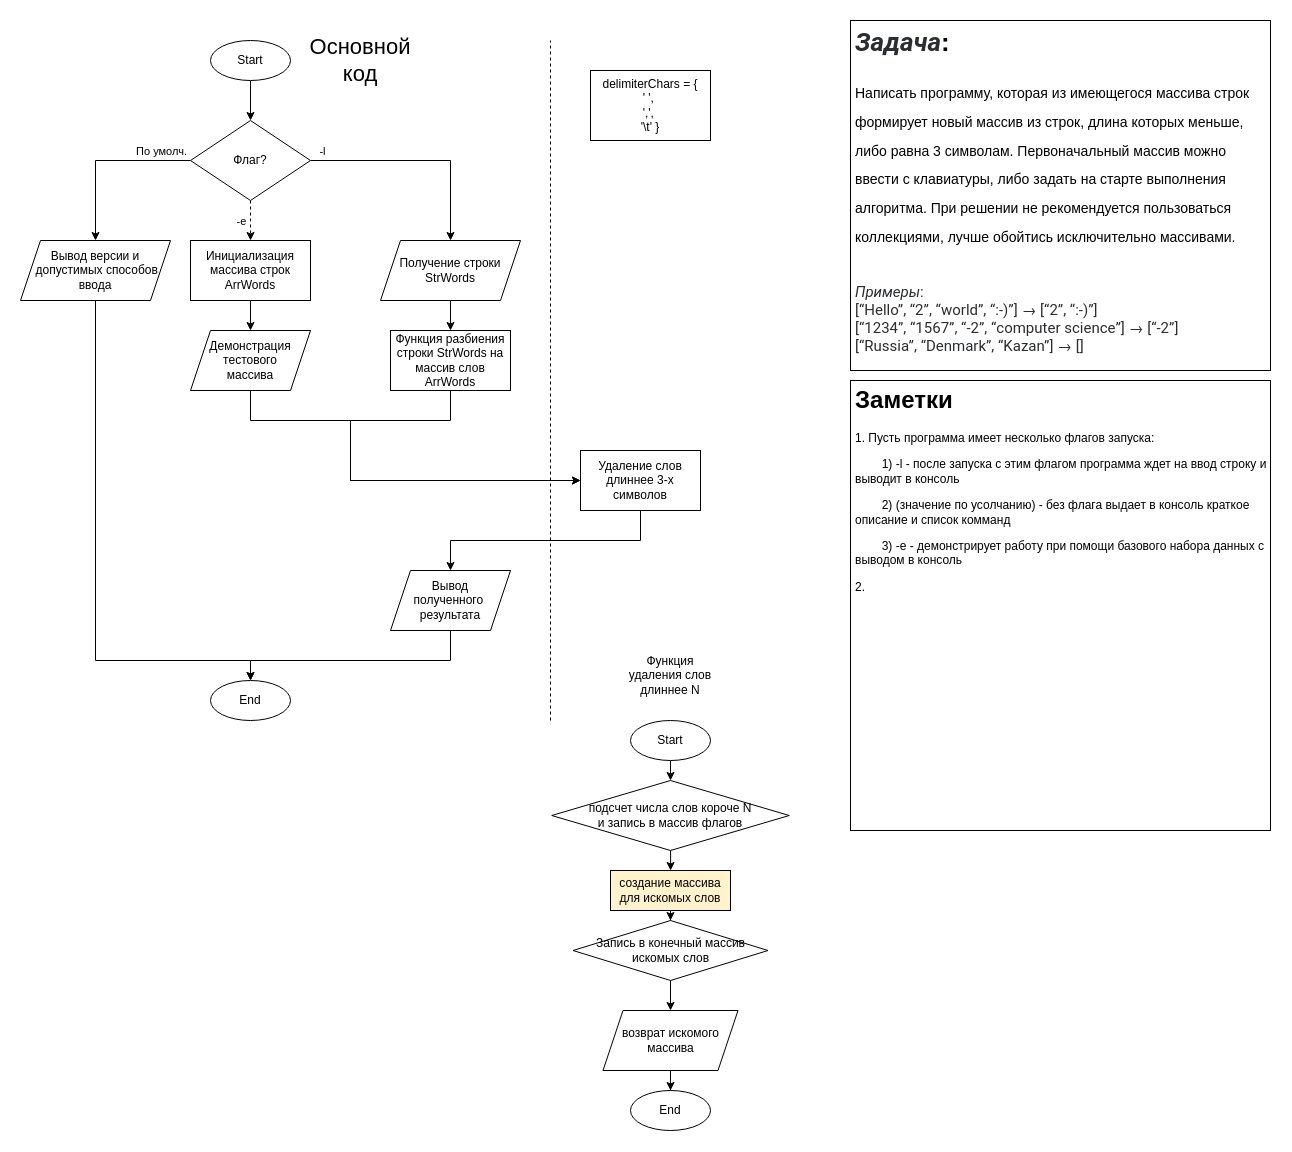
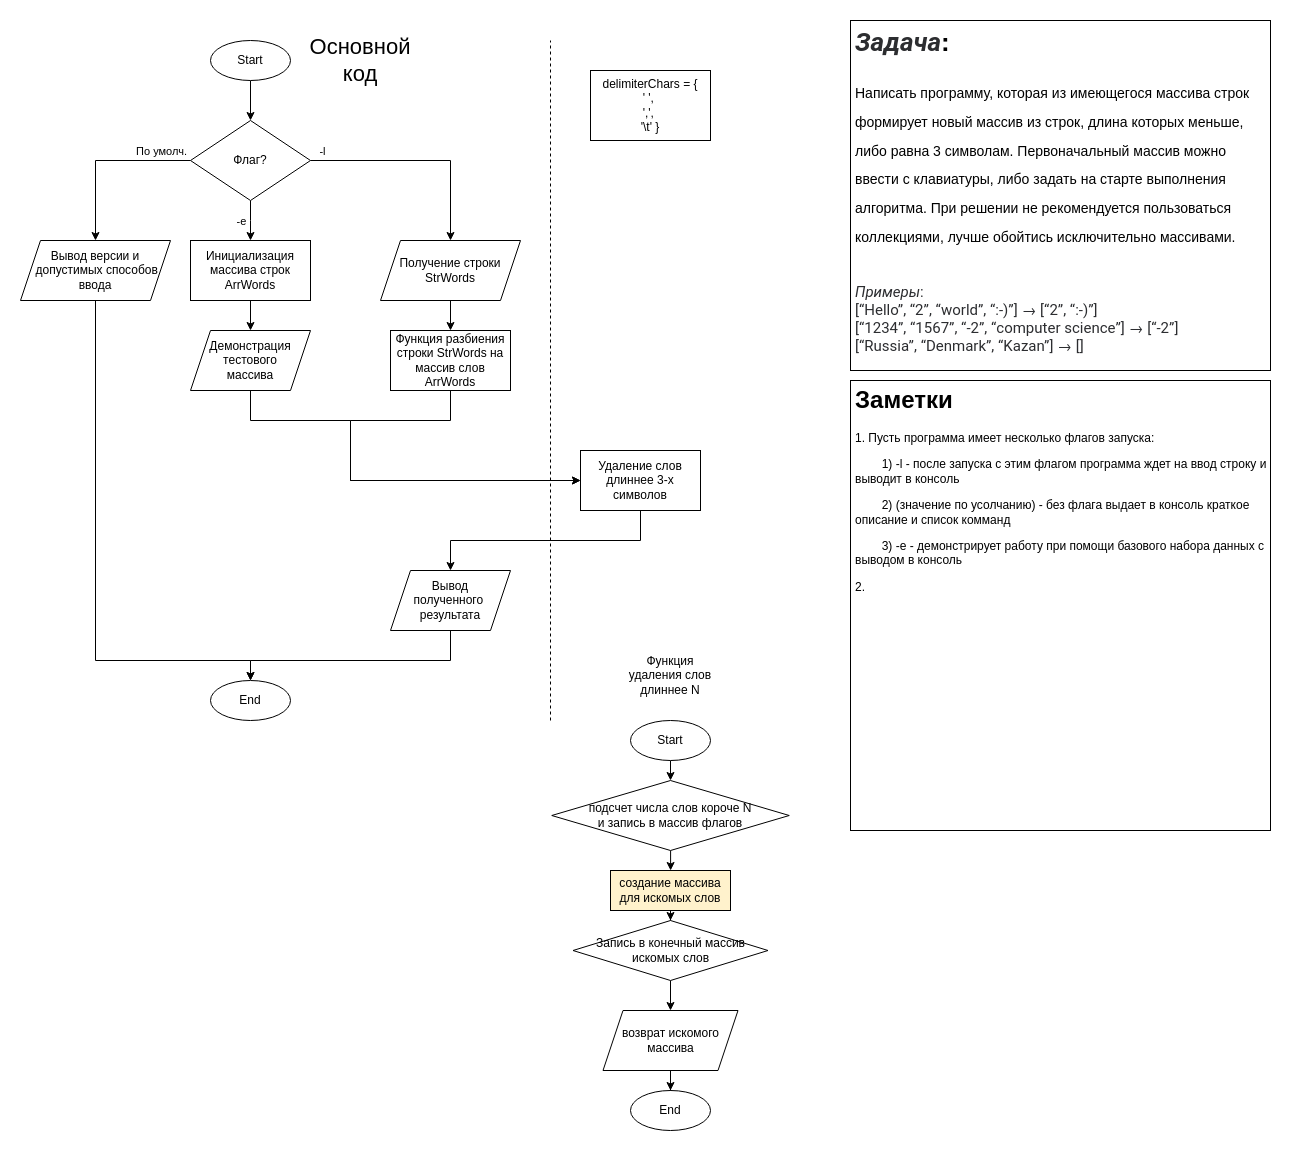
edge "Флаг?" -> "Инициализация массива строк ArrWords": style dashed -> solid
